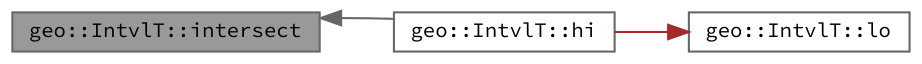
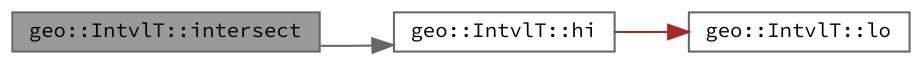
edge "geo::IntvlT::hi" -> "geo::IntvlT::intersect": reversed
